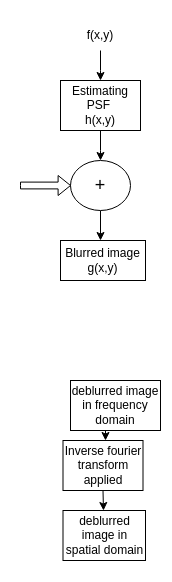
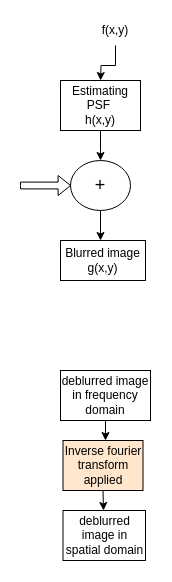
node "f(x,y)": moved (101, 36) -> (116, 31)
node "deblurred image in frequency domain": moved (116, 406) -> (106, 396)
node "Inverse fourier transform applied": fillcolor #ffffff -> #ffe6cc
